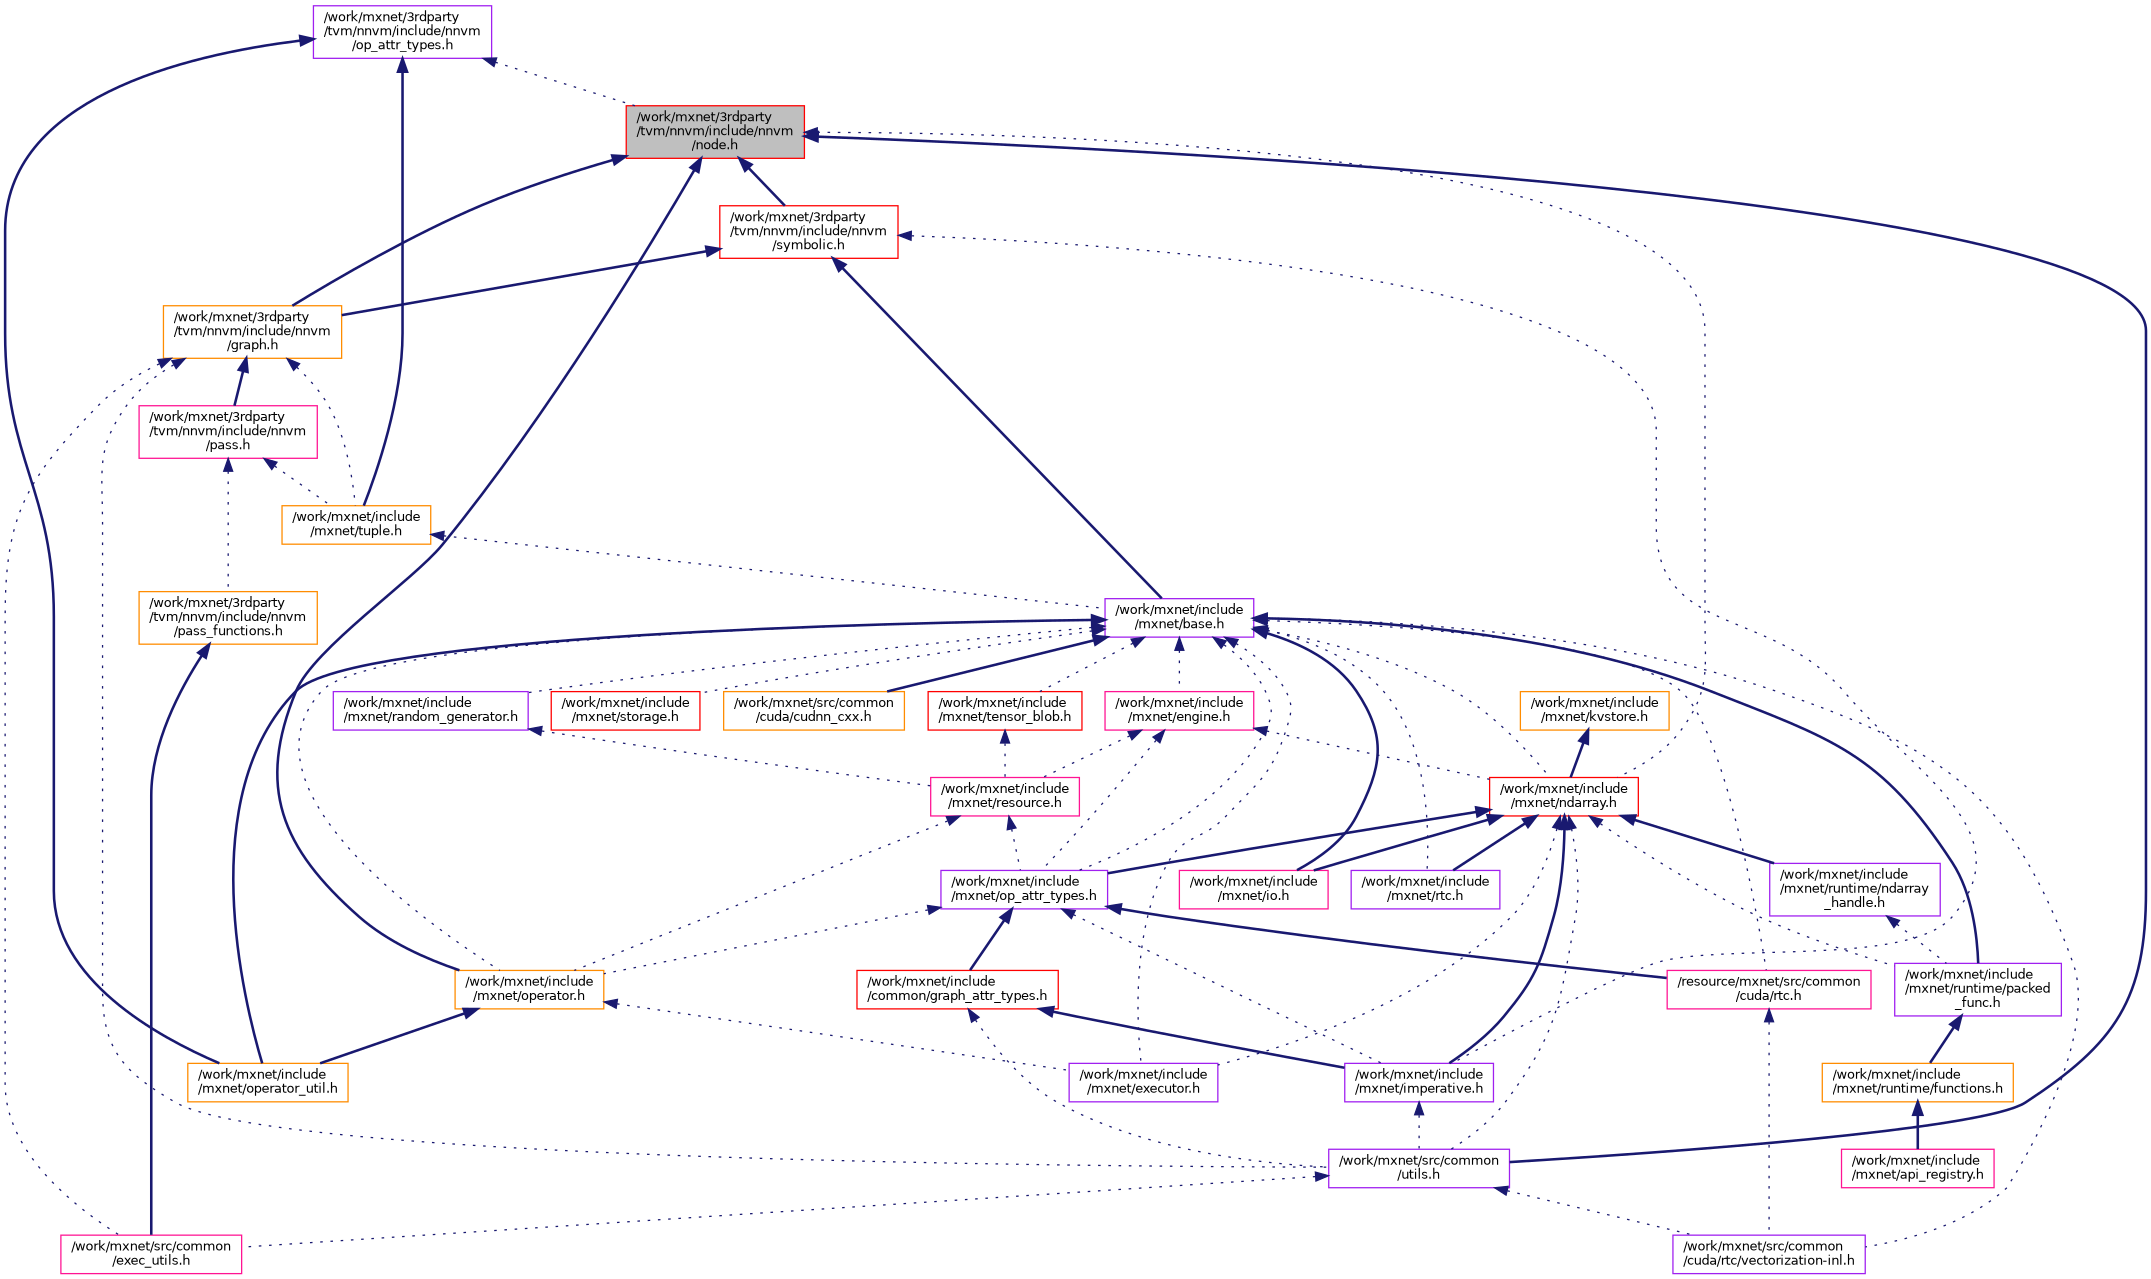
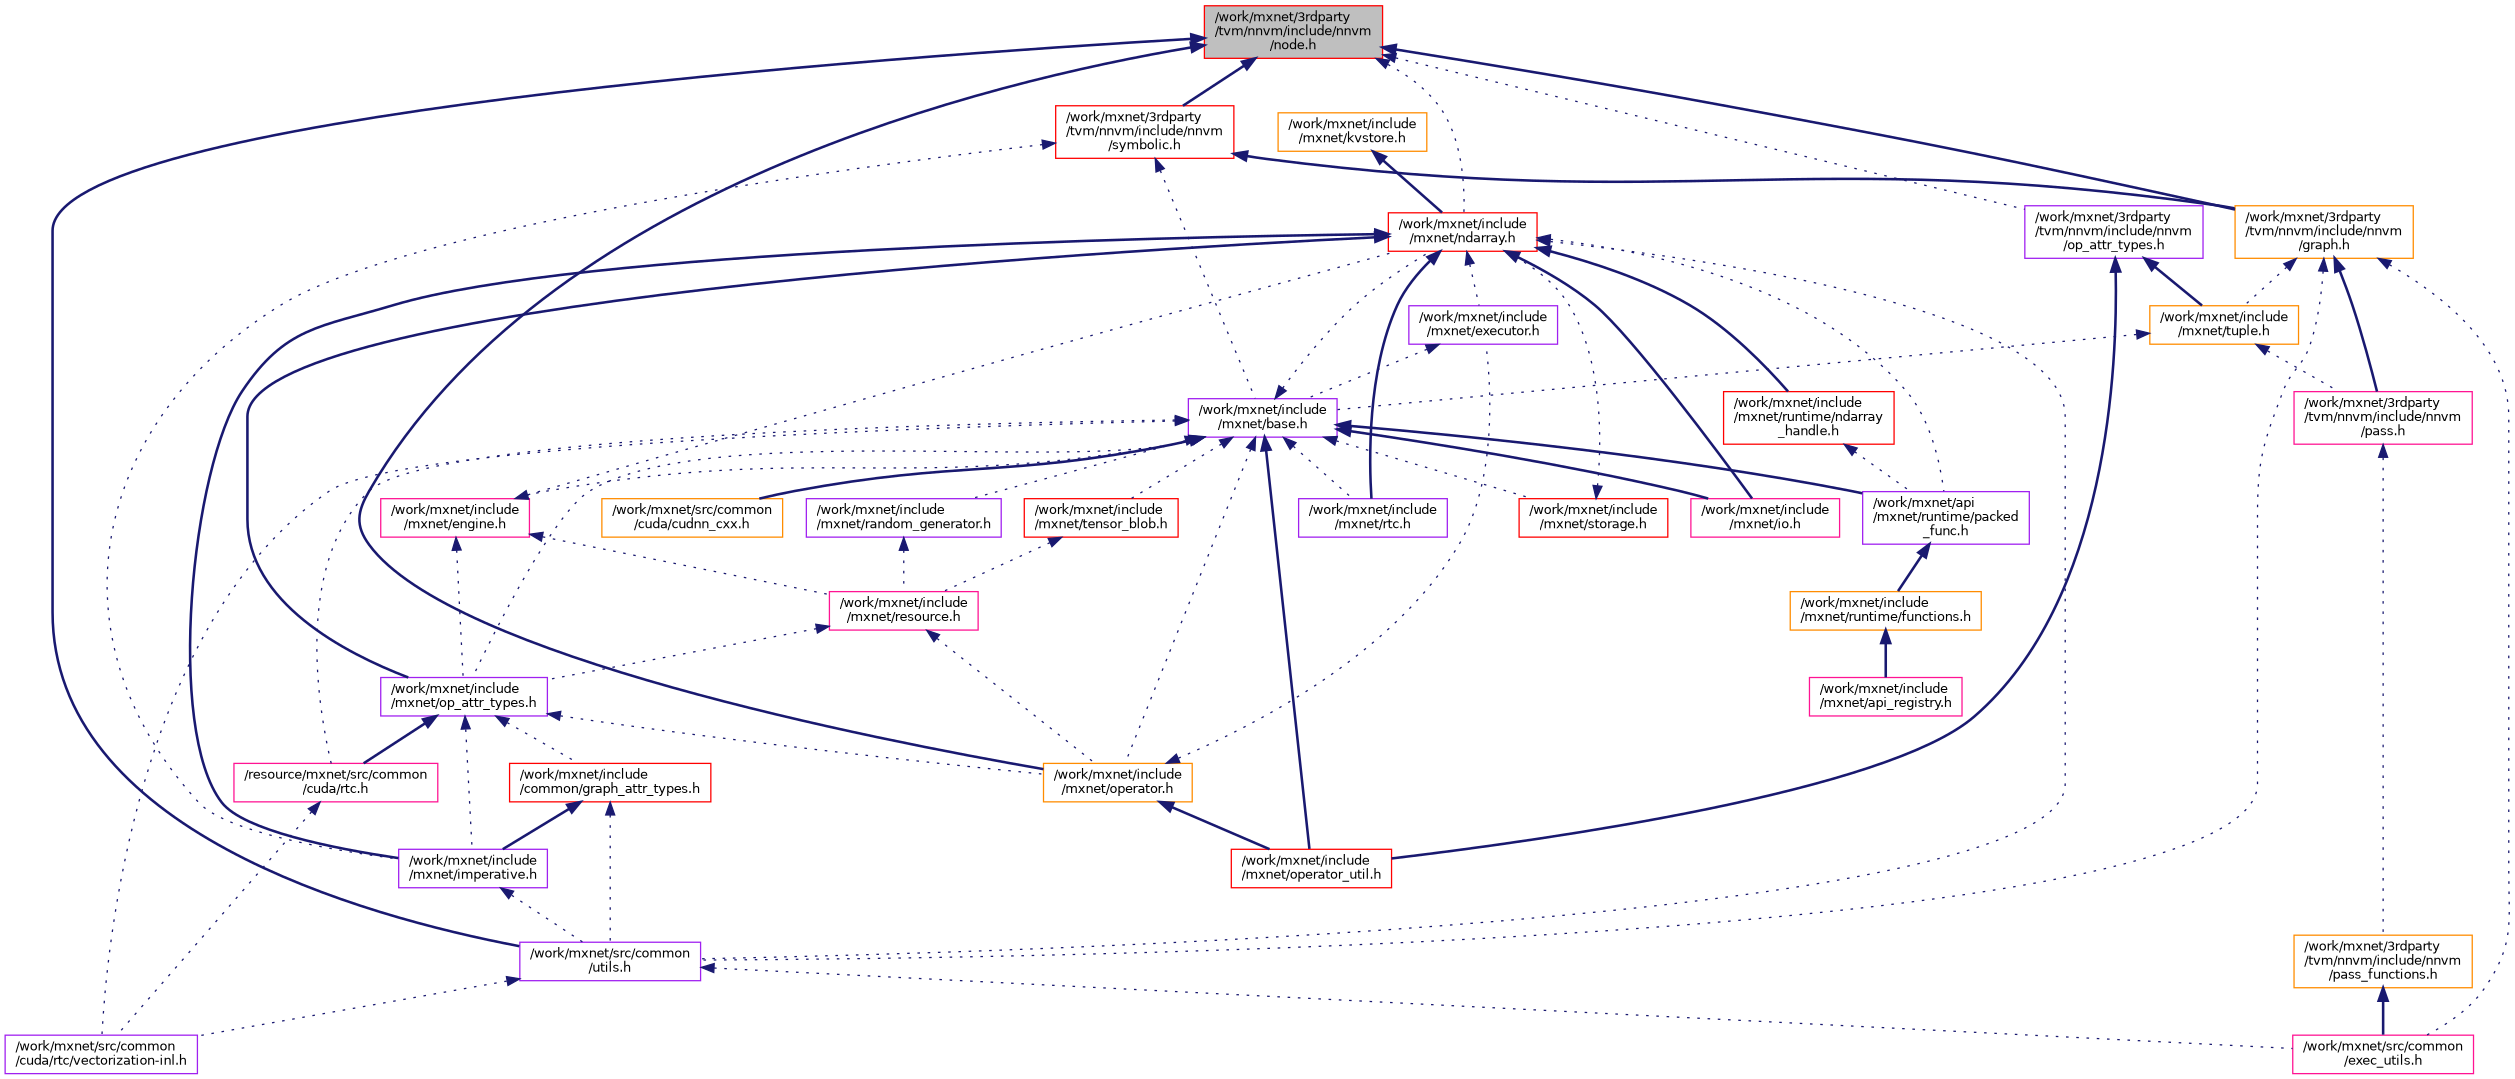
edge "/work/mxnet/3rdparty /tvm/nnvm/include/nnvm /node.h" -> "/work/mxnet/3rdparty /tvm/nnvm/include/nnvm /op_attr_types.h": reversed
edge "/work/mxnet/include /mxnet/ndarray.h" -> "/work/mxnet/include /mxnet/storage.h": added
edge "/work/mxnet/include /mxnet/base.h" -> "/work/mxnet/3rdparty /tvm/nnvm/include/nnvm /symbolic.h": style bold -> dotted
edge "/work/mxnet/include /mxnet/tuple.h" -> "/work/mxnet/3rdparty /tvm/nnvm/include/nnvm /pass.h": reversed
edge "/work/mxnet/include /mxnet/executor.h" -> "/work/mxnet/include /mxnet/base.h": reversed
node "/work/mxnet/include /mxnet/runtime/ndarray _handle.h": color purple -> red
edge "/work/mxnet/include /common/graph_attr_types.h" -> "/work/mxnet/include /mxnet/op_attr_types.h": style bold -> dotted
node "/work/mxnet/include /mxnet/runtime/packed _func.h": label "/work/mxnet/include /mxnet/runtime/packed _func.h" -> "/work/mxnet/api /mxnet/runtime/packed _func.h"
node "/work/mxnet/include /mxnet/operator_util.h": color darkorange -> red
